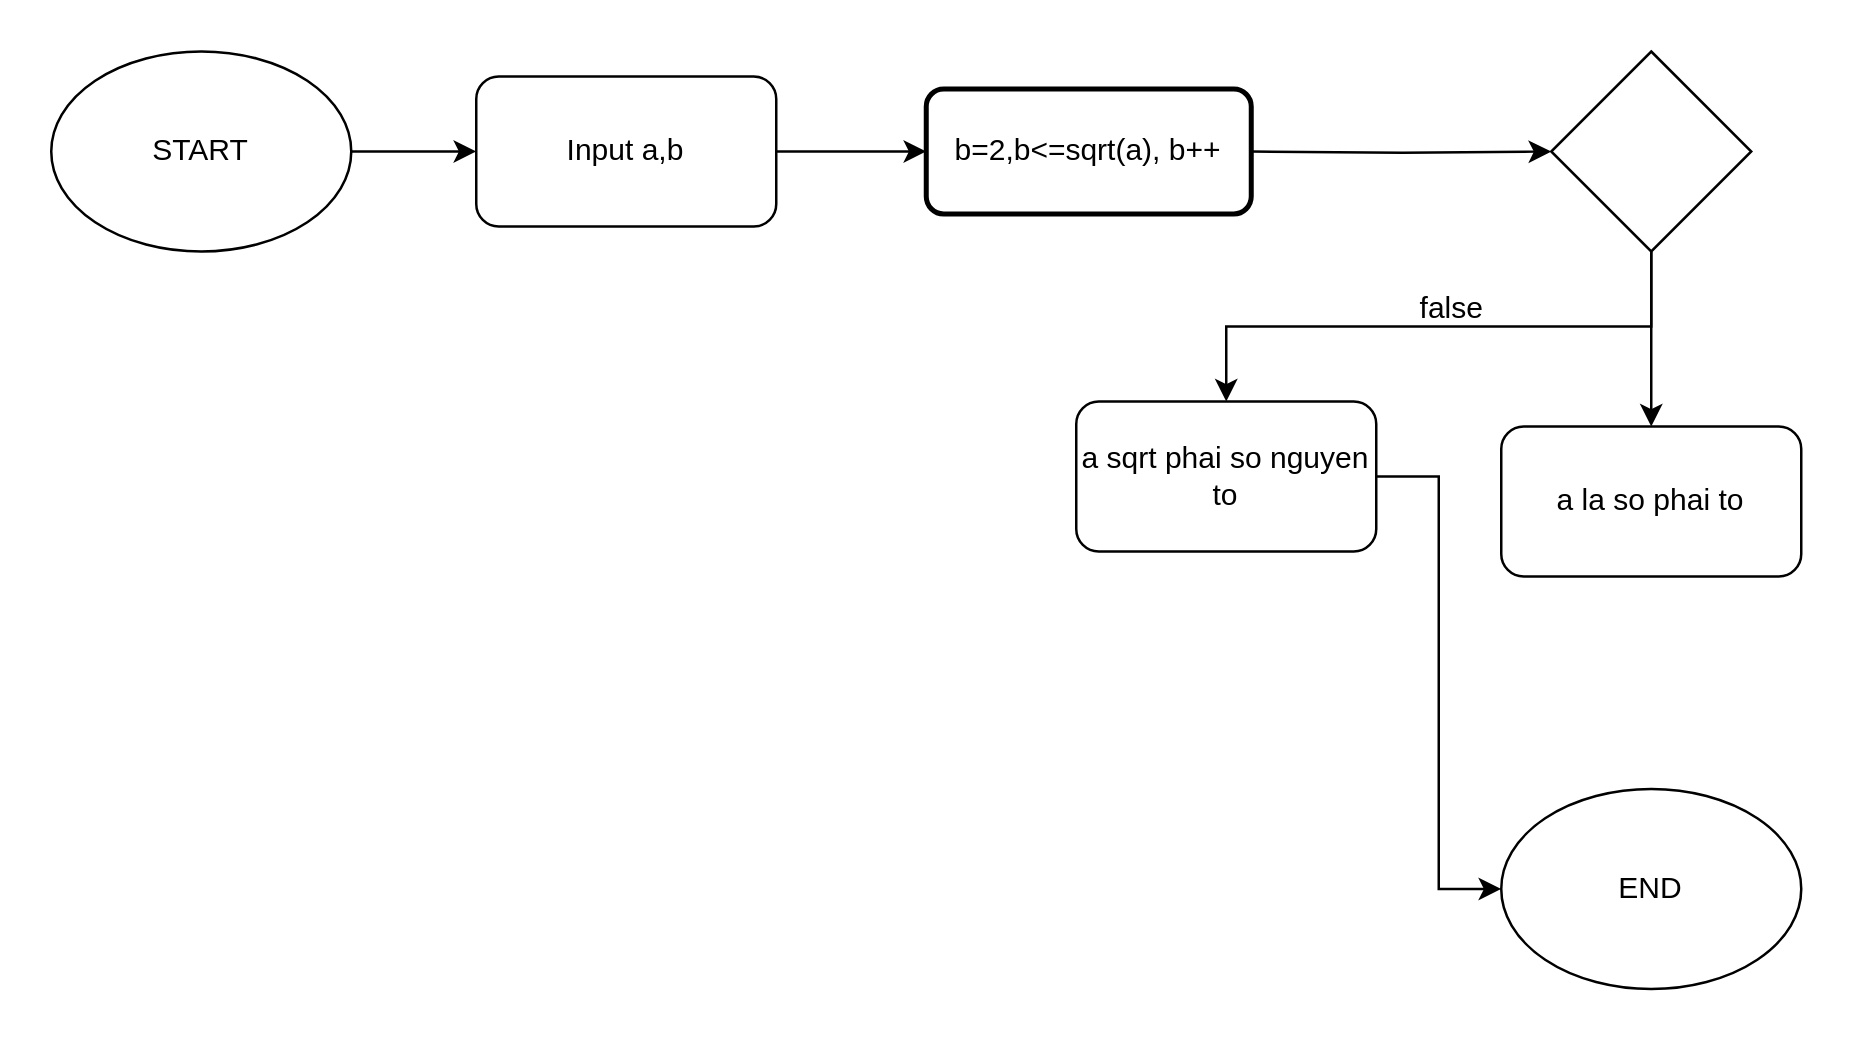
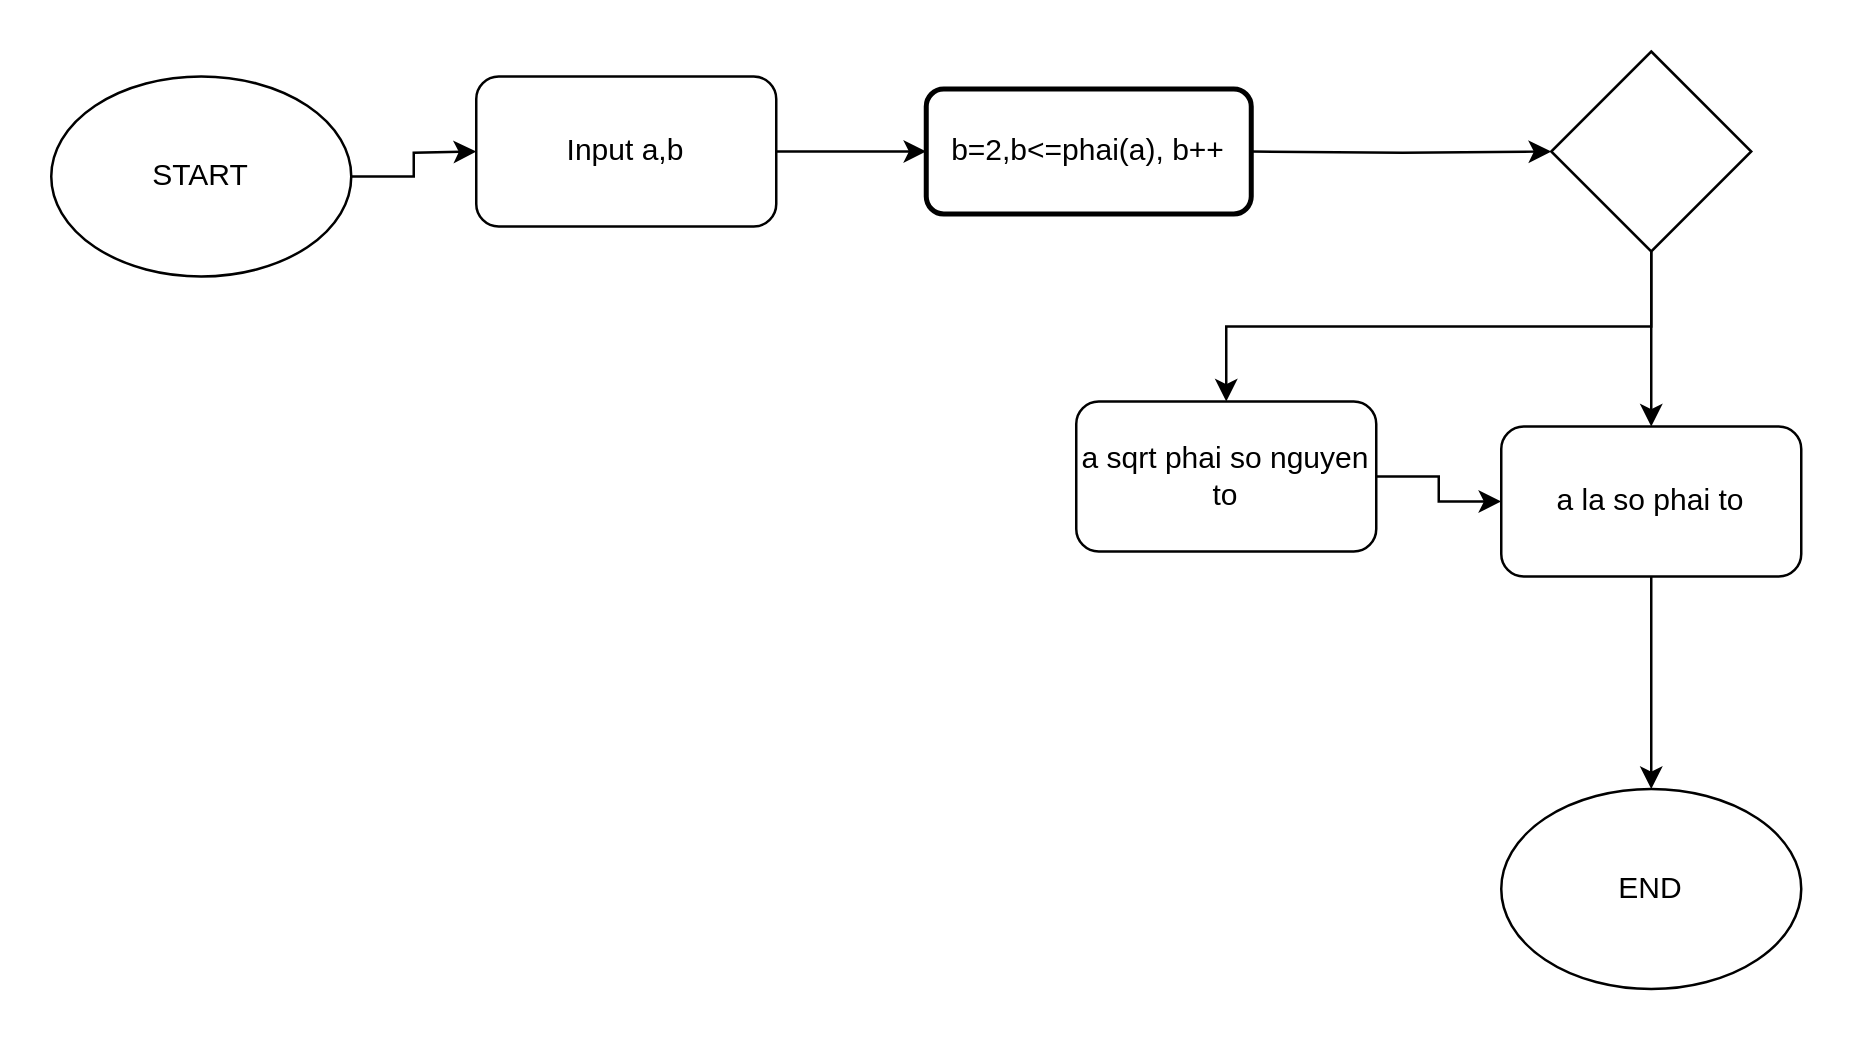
node "START": moved (201, 151) -> (201, 176)
node "b=2,b<=sqrt(a), b++": label "b=2,b<=sqrt(a), b++" -> "b=2,b<=phai(a), b++"
node "false": removed
edge "a la so phai to" -> "END": added
edge "a sqrt phai so nguyen to" -> "END": now "a sqrt phai so nguyen to" -> "a la so phai to"
